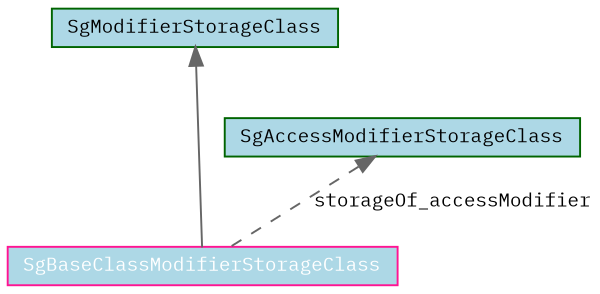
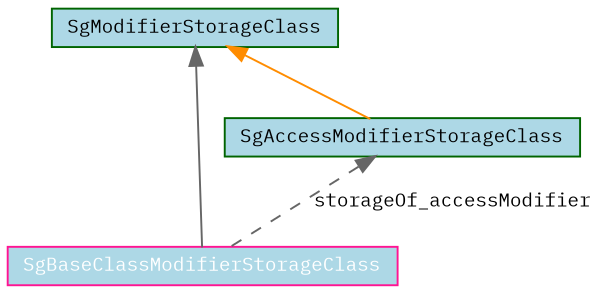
edge "SgAccessModifierStorageClass" -> "SgModifierStorageClass": added
